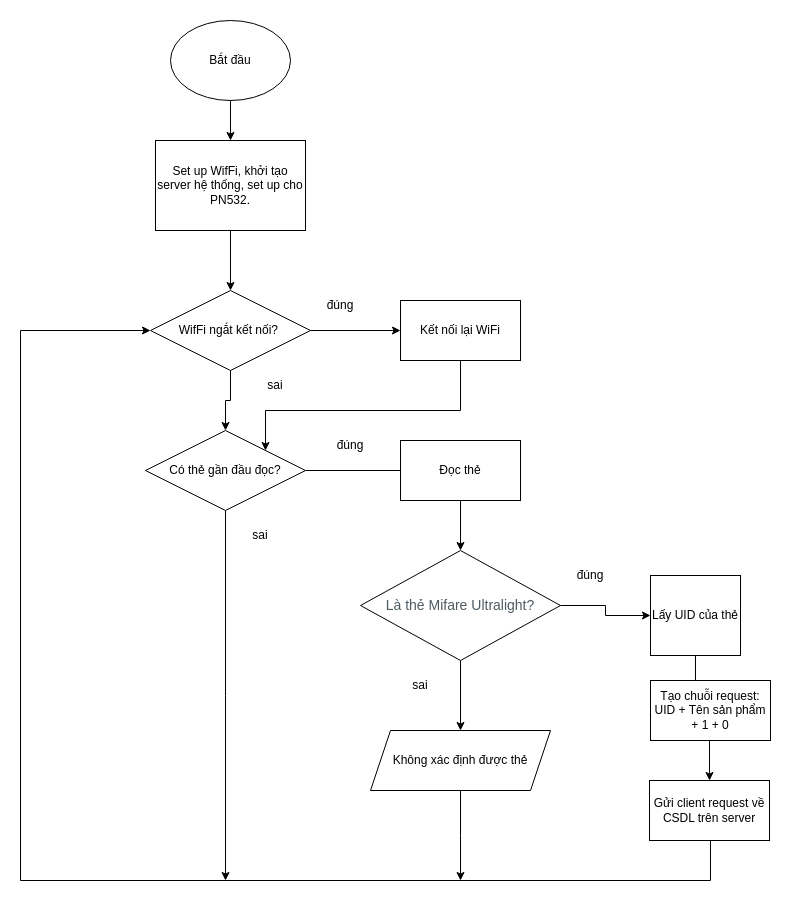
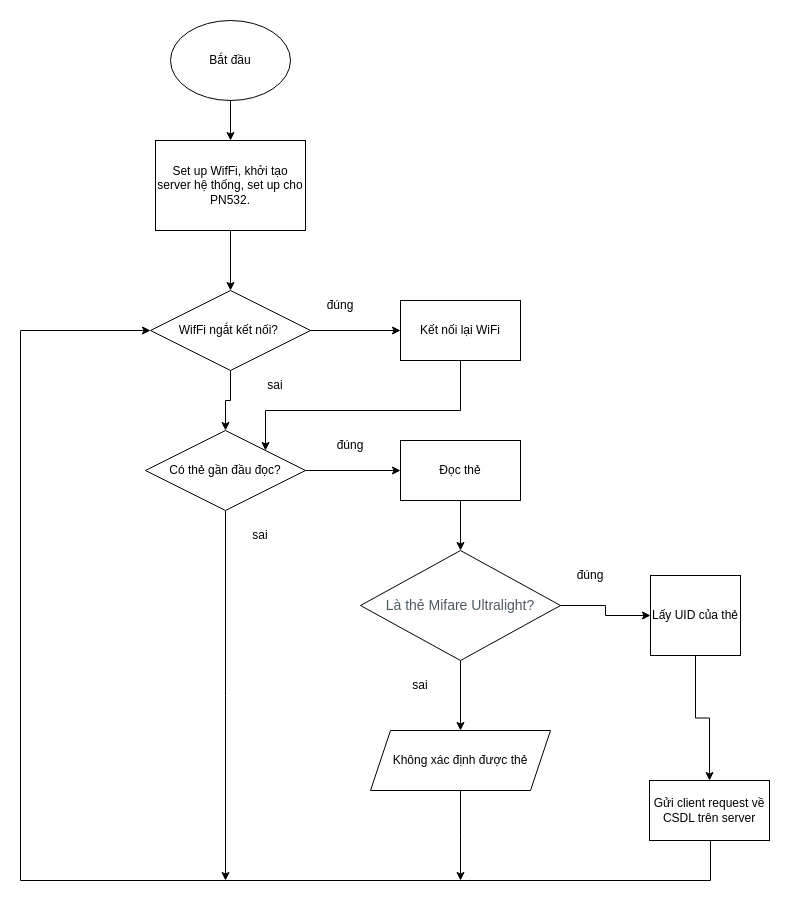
edge "Có thẻ gần đầu đọc?" -- "Đọc thẻ": arrowhead none -> classic
node "Tạo chuỗi request: UID + Tên sản phẩm + 1 + 0": removed
